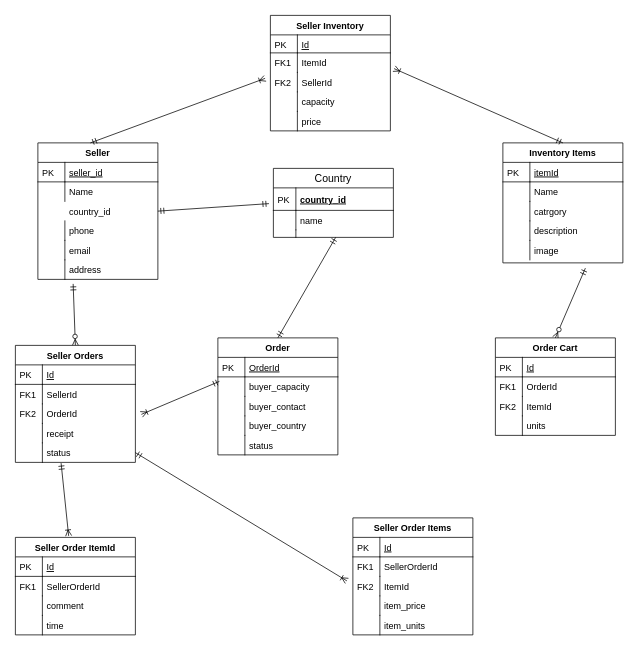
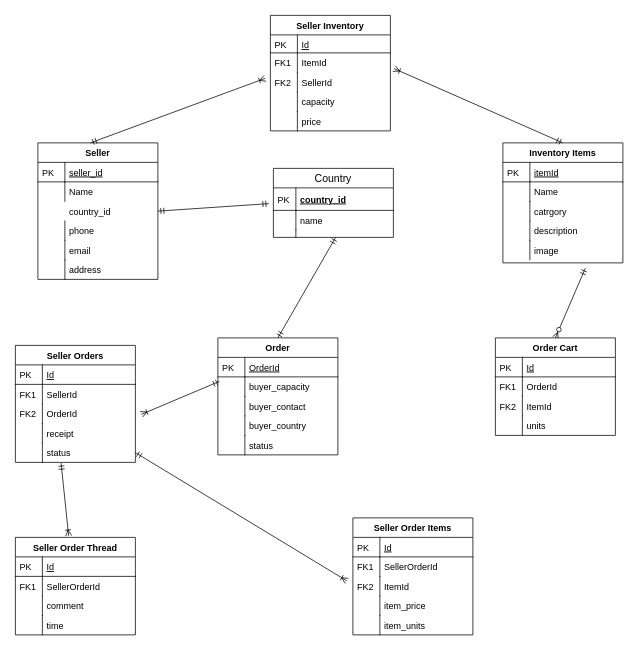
edge "address" -- "Seller Orders": removed
node "Seller Order ItemId": label "Seller Order ItemId" -> "Seller Order Thread"
